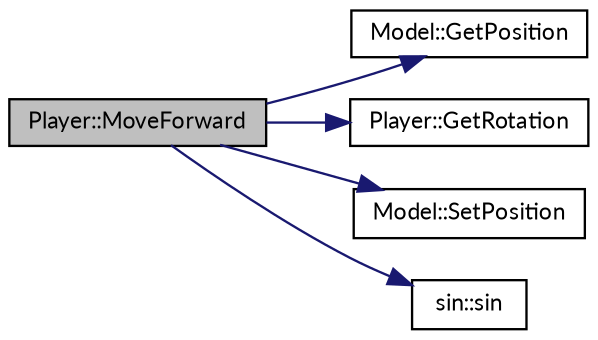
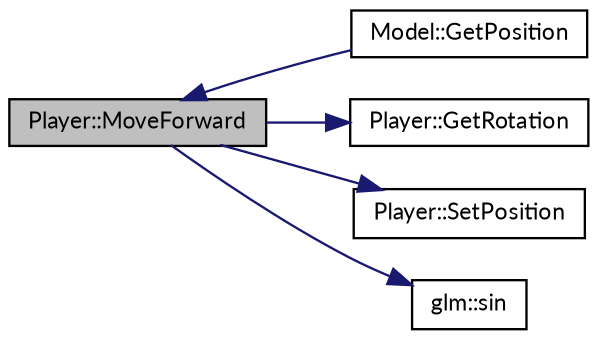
edge "Player::MoveForward" -> "Model::GetPosition": reversed
node "Model::SetPosition": label "Model::SetPosition" -> "Player::SetPosition"
node "sin::sin": label "sin::sin" -> "glm::sin"
